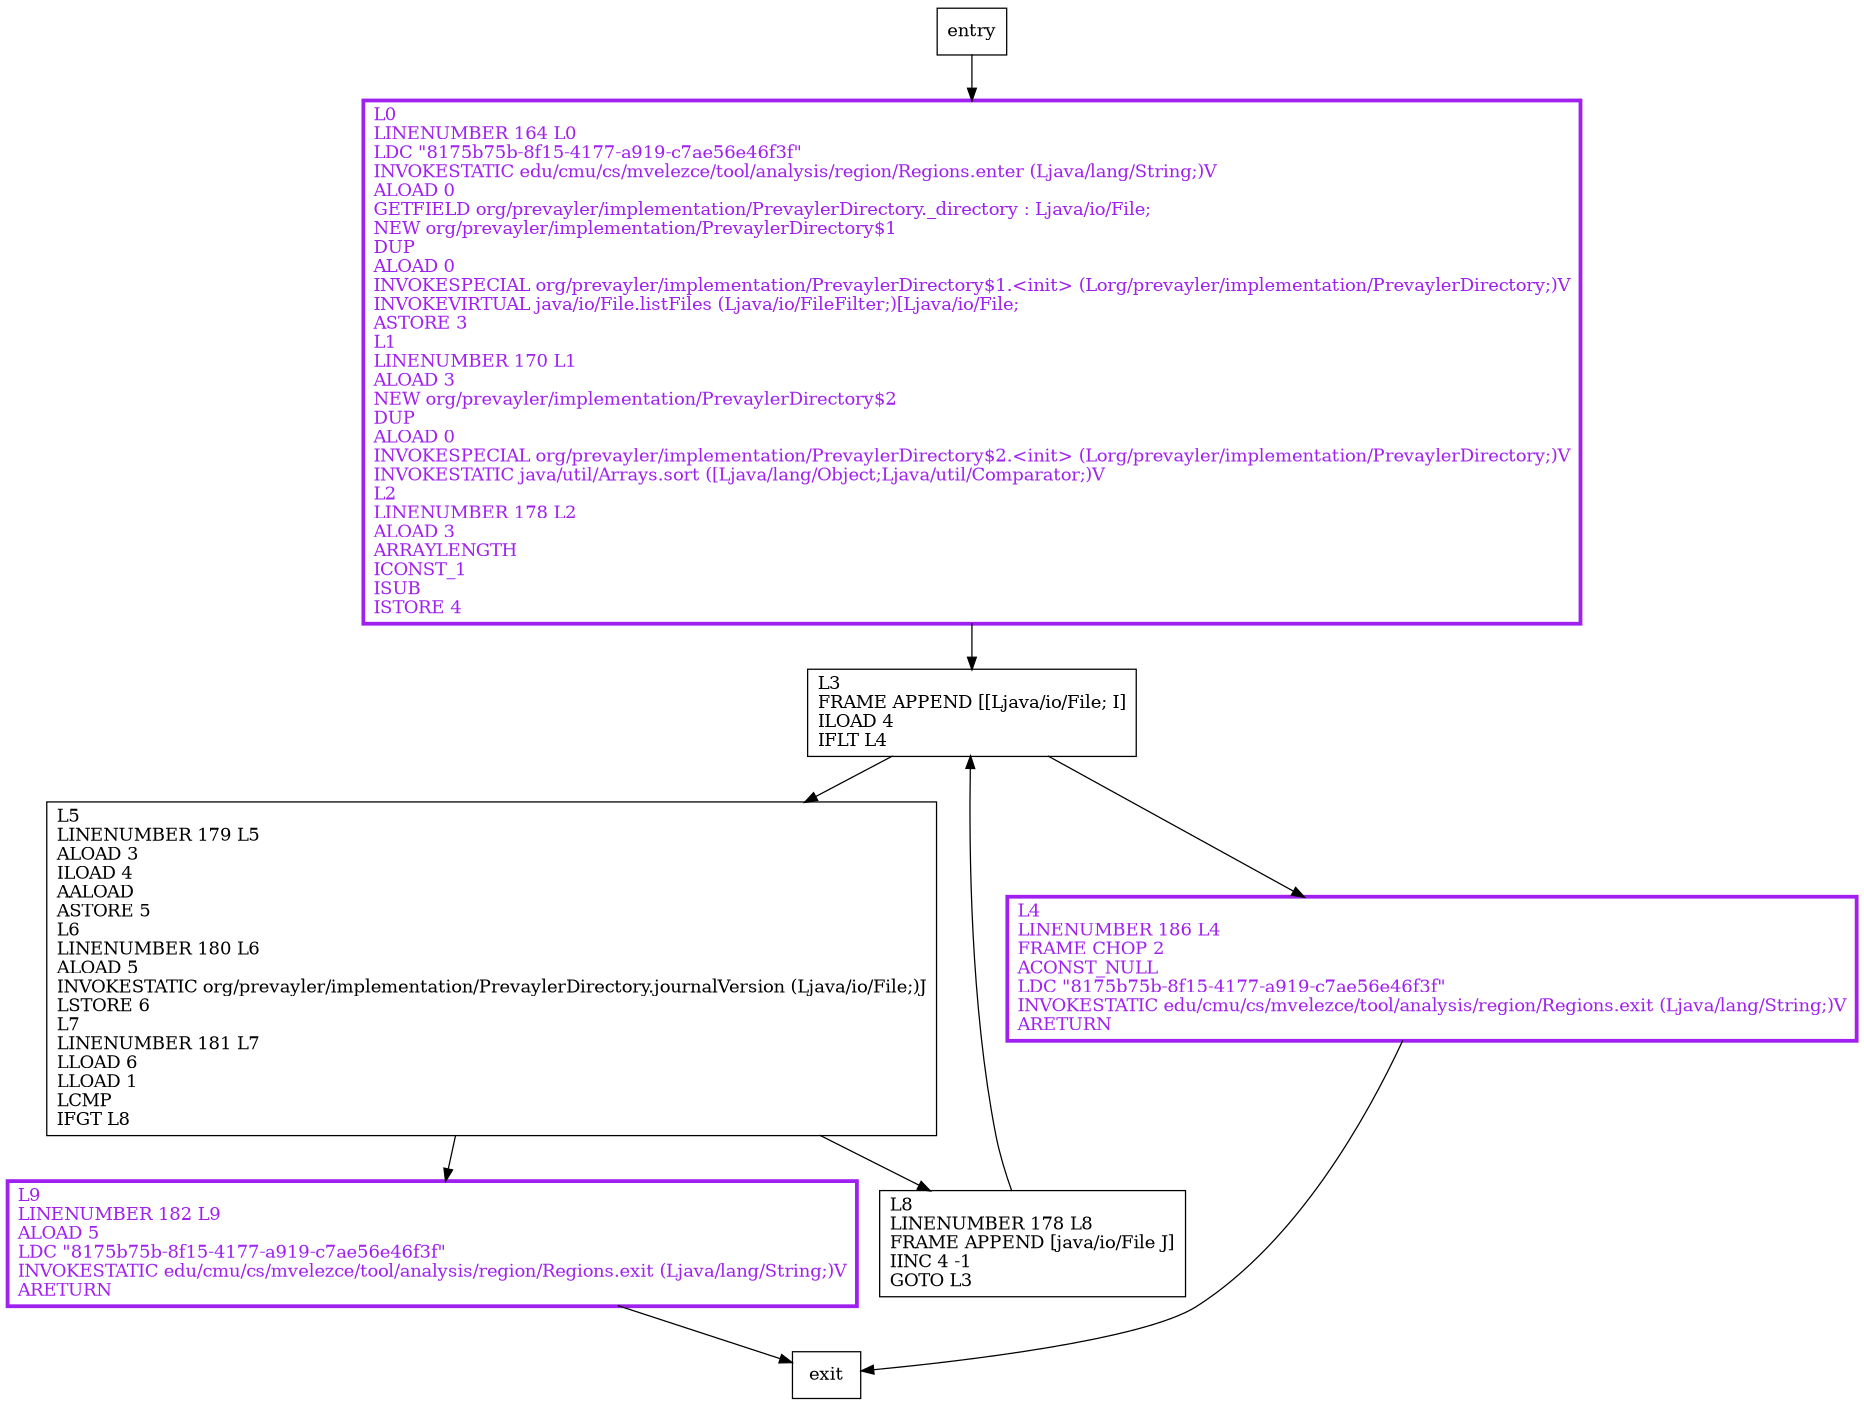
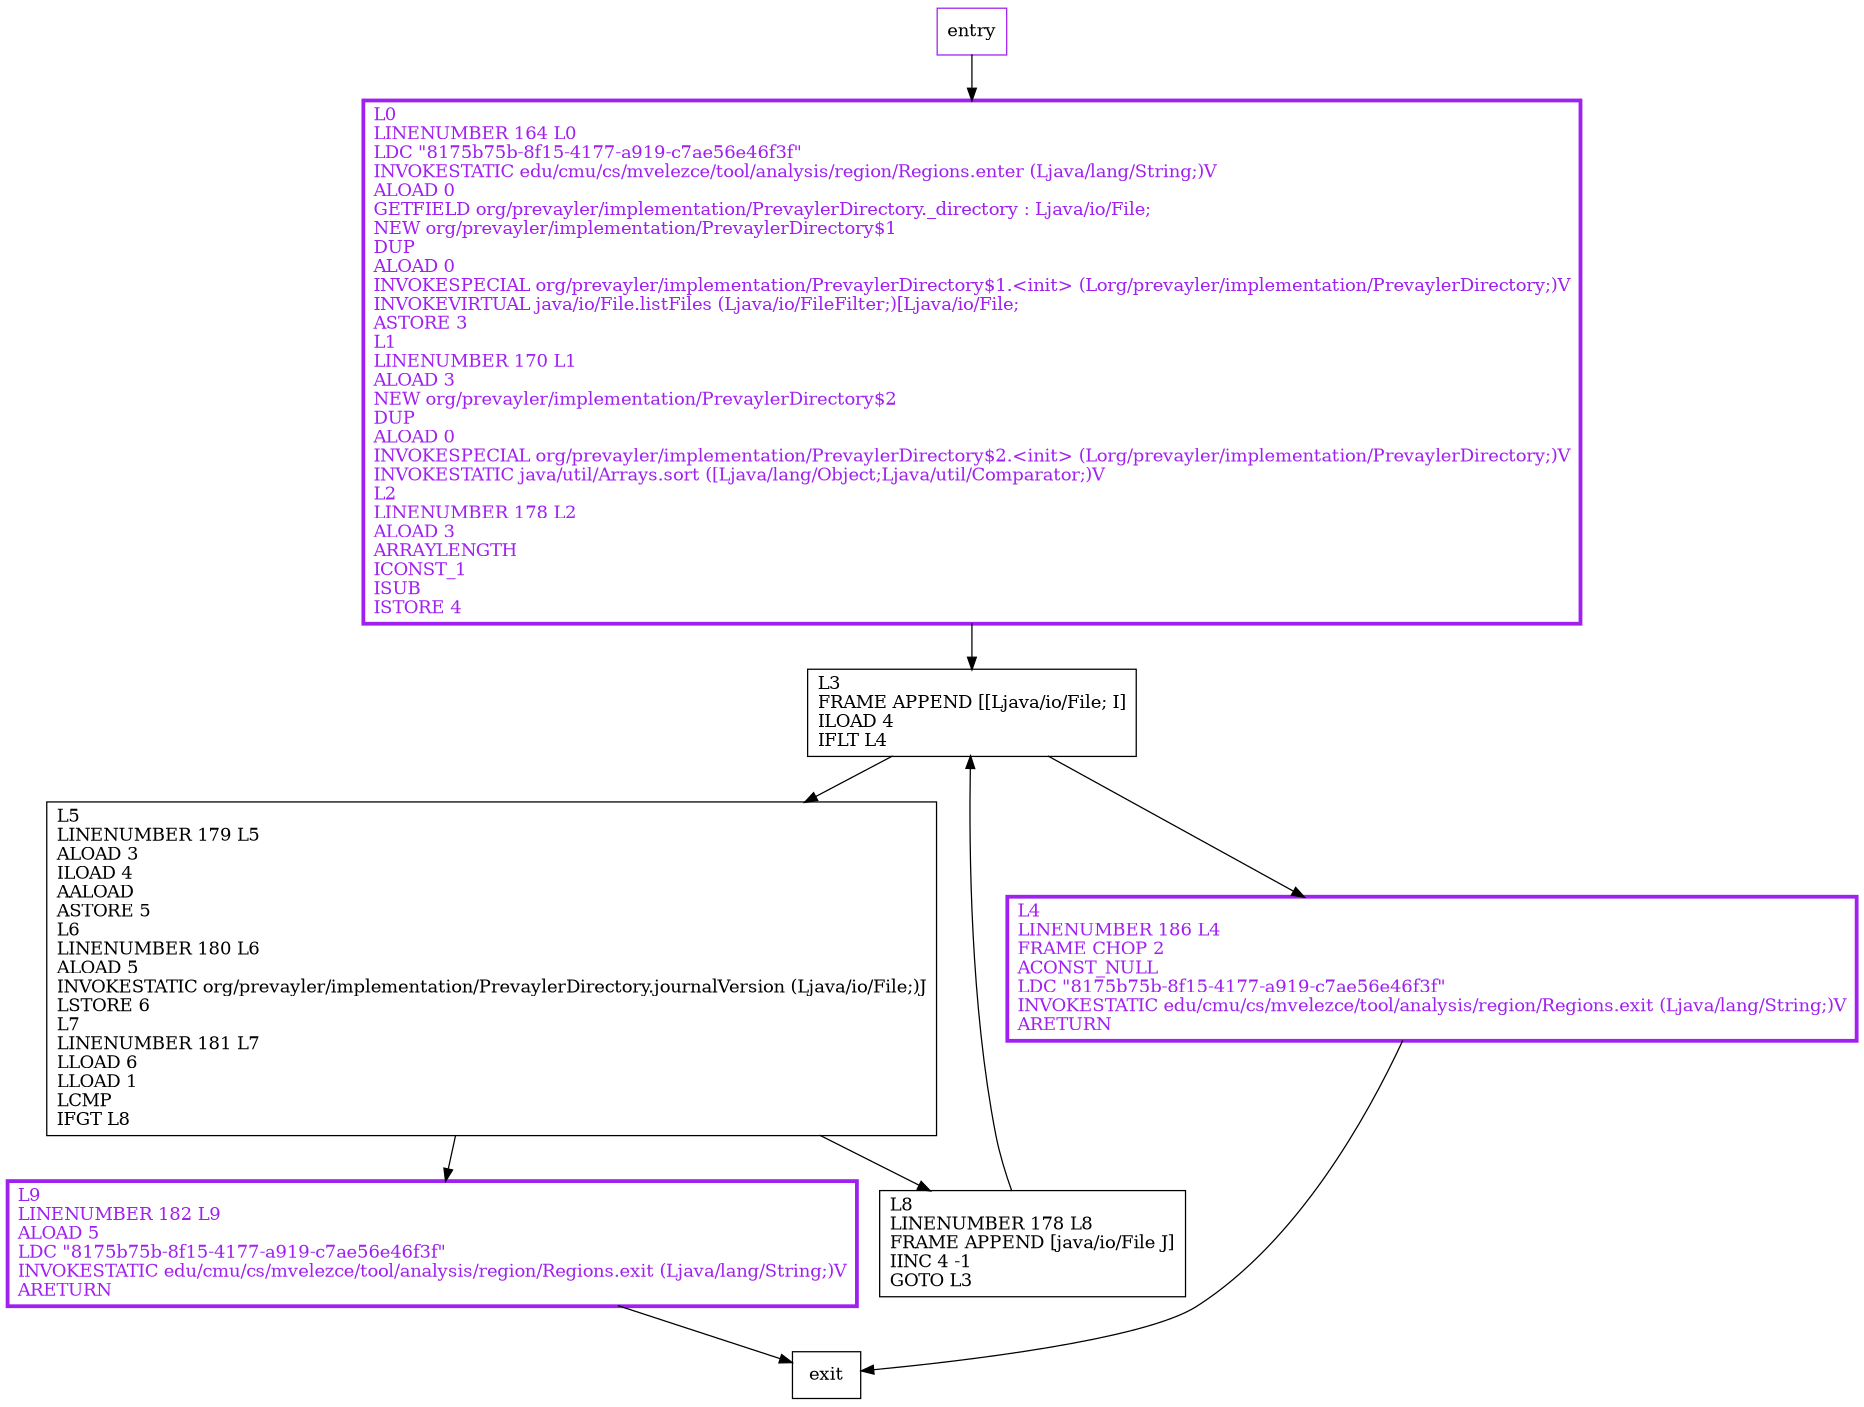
node "entry": color black -> purple
